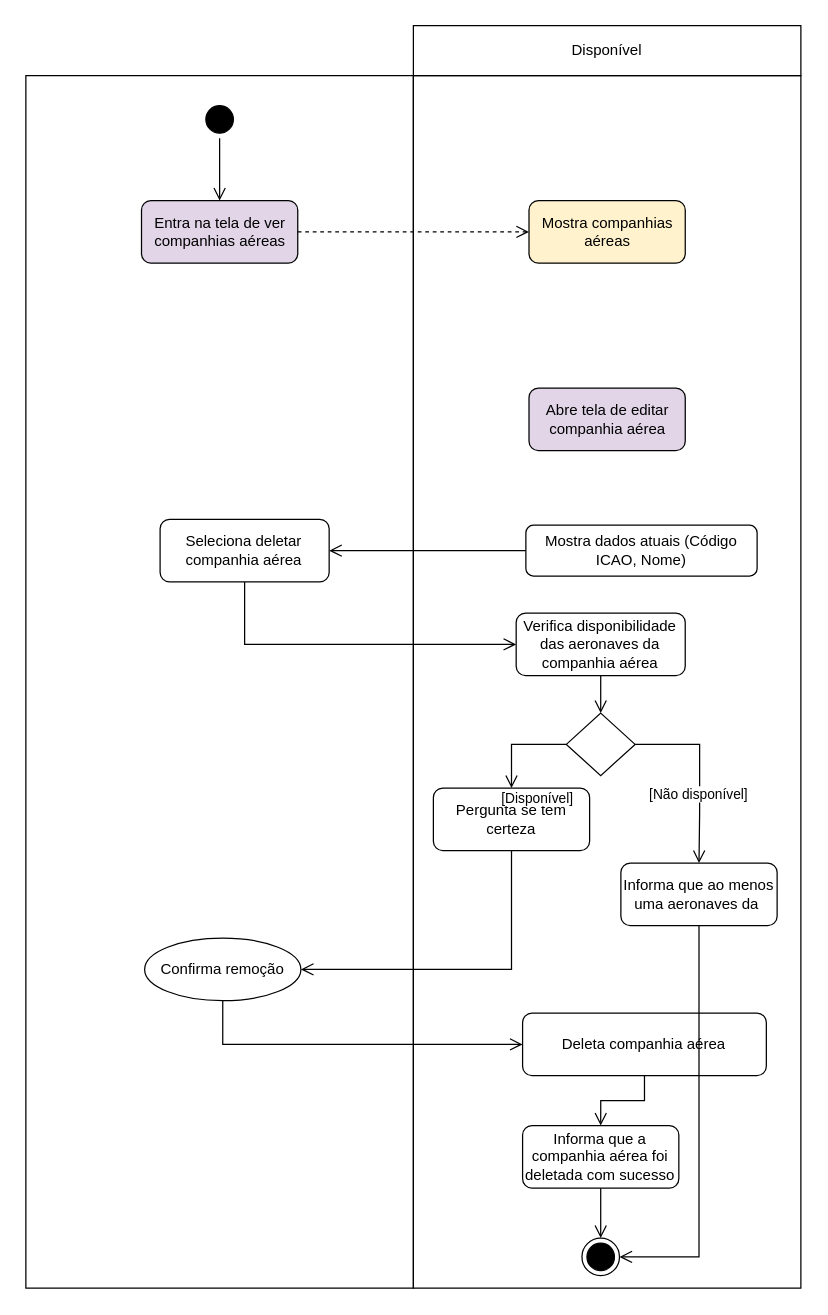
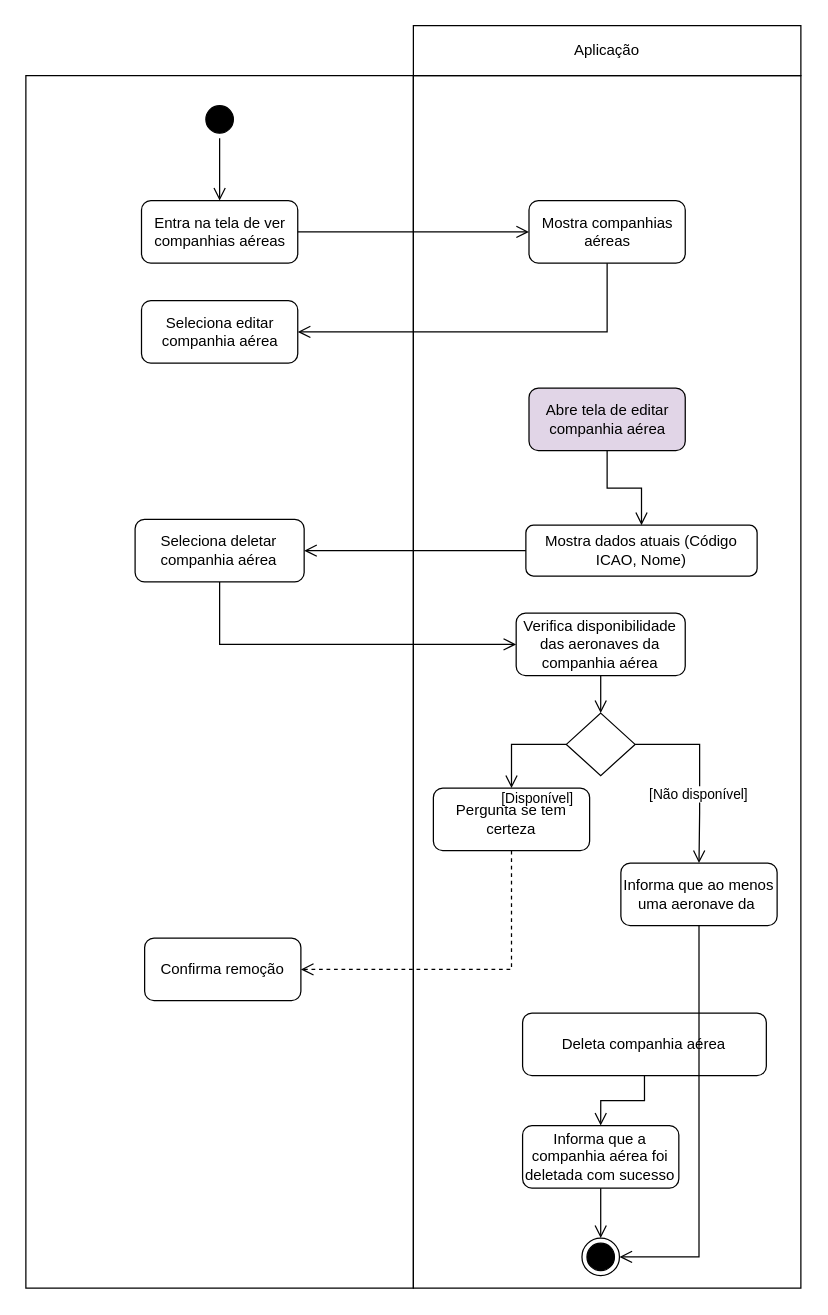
node "Disponível": label "Disponível" -> "Aplicação"
node "Entra na tela de ver companhias aéreas": fillcolor #e1d5e7 -> #ffffff
edge "Entra na tela de ver companhias aéreas" -> "Mostra companhias aéreas": style dashed -> solid
node "Mostra companhias aéreas": fillcolor #fff2cc -> #ffffff
node "Seleciona editar companhia aérea": added
edge "Mostra companhias aéreas" -> "Seleciona editar companhia aérea": added
edge "Abre tela de editar companhia aérea" -> "Mostra dados atuais (Código ICAO, Nome)": added
node "Seleciona deletar companhia aérea": moved (244, 551) -> (219, 551)
node "Informa que ao menos uma aeronaves da": label "Informa que ao menos uma aeronaves da" -> "Informa que ao menos uma aeronave da"
node "Confirma remoção": shape ellipse -> rounded rectangle
edge "Pergunta se tem certeza" -> "Confirma remoção": style solid -> dashed
edge "Confirma remoção" -> "Deleta companhia aérea": removed
